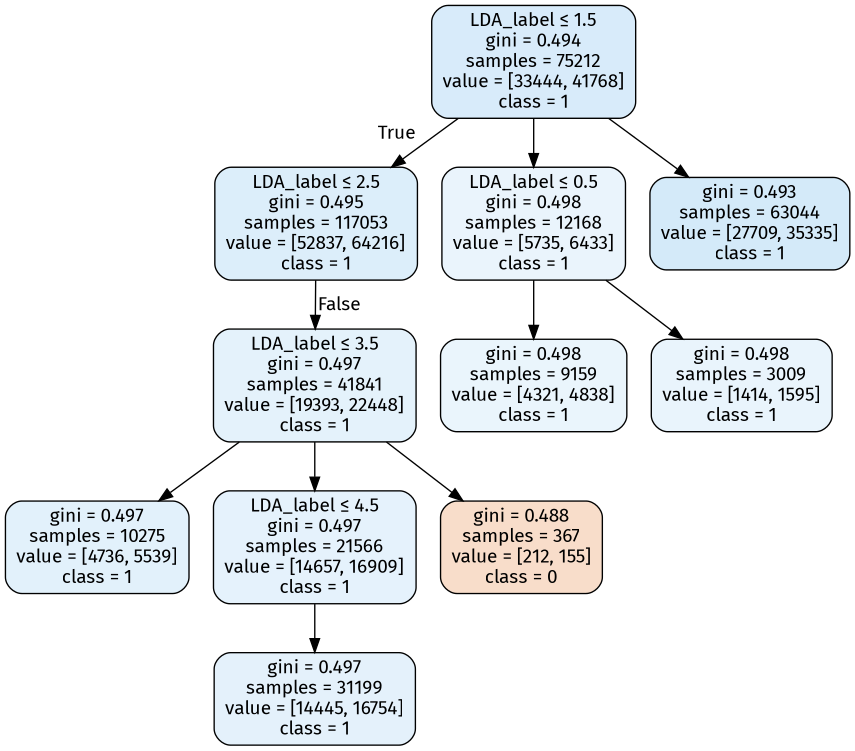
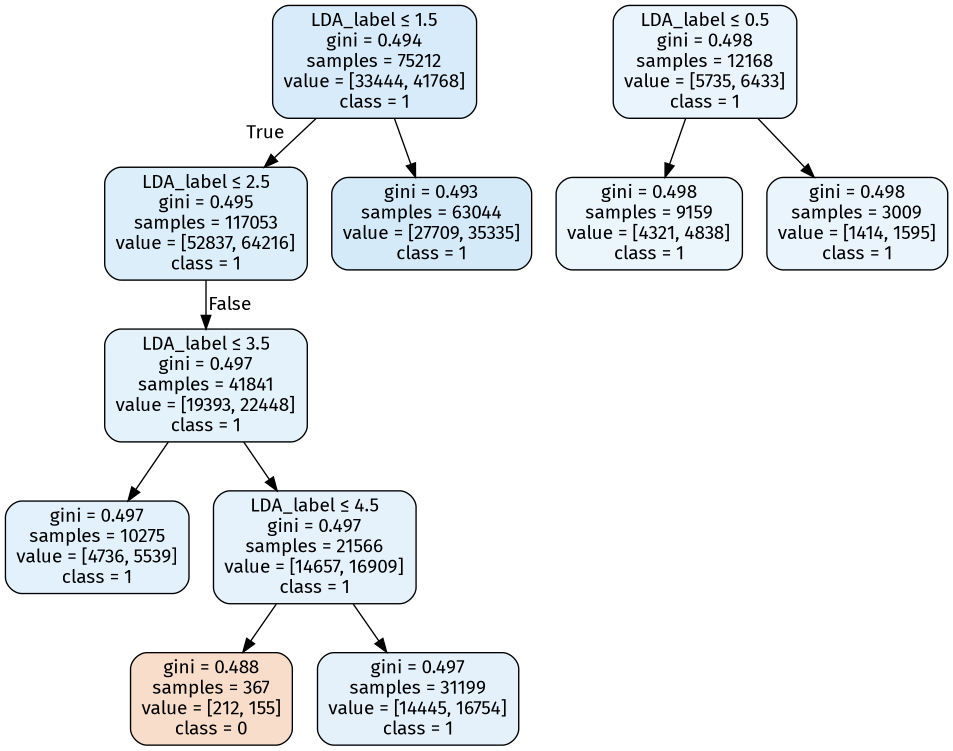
edge "LDA_label ≤ 1.5" -> "LDA_label ≤ 0.5": removed
edge "LDA_label ≤ 3.5" -> "gini = 0.488": now "LDA_label ≤ 4.5" -> "gini = 0.488"
